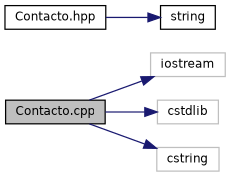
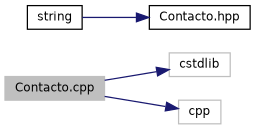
edge "Contacto.hpp" -> "string": reversed
node "iostream": removed
node "Contacto.cpp": color black -> grey75
node "cstring": label "cstring" -> "cpp"
